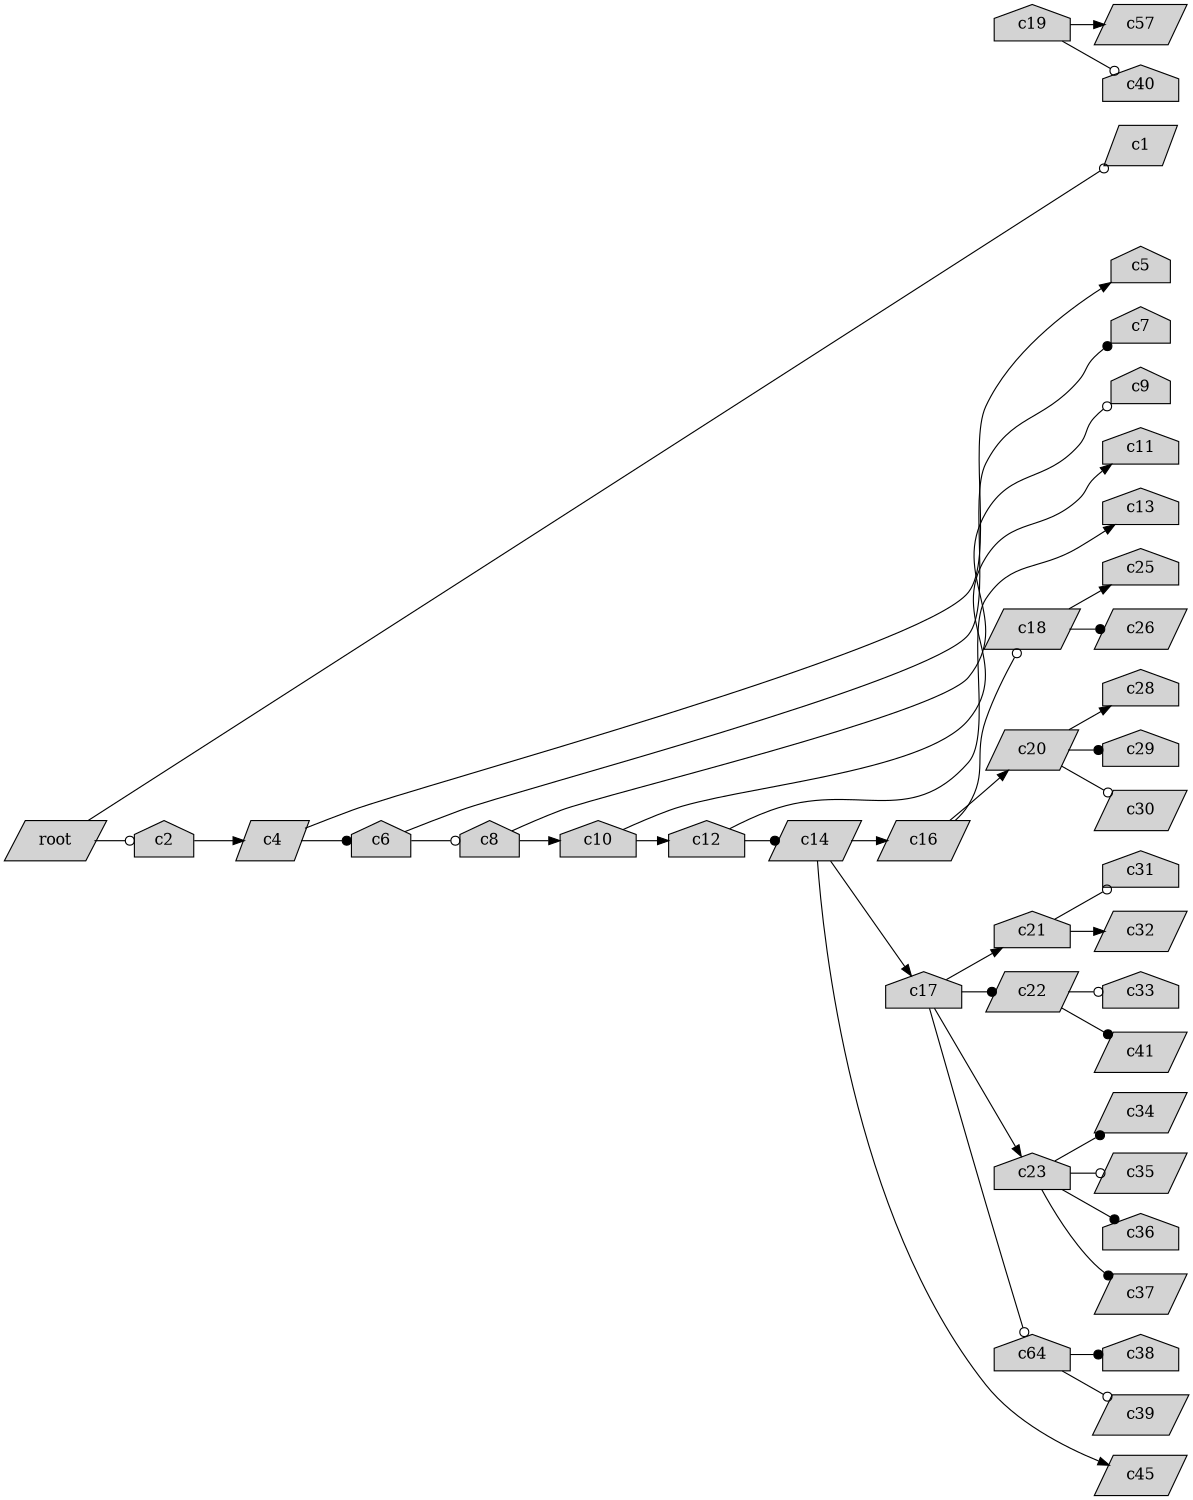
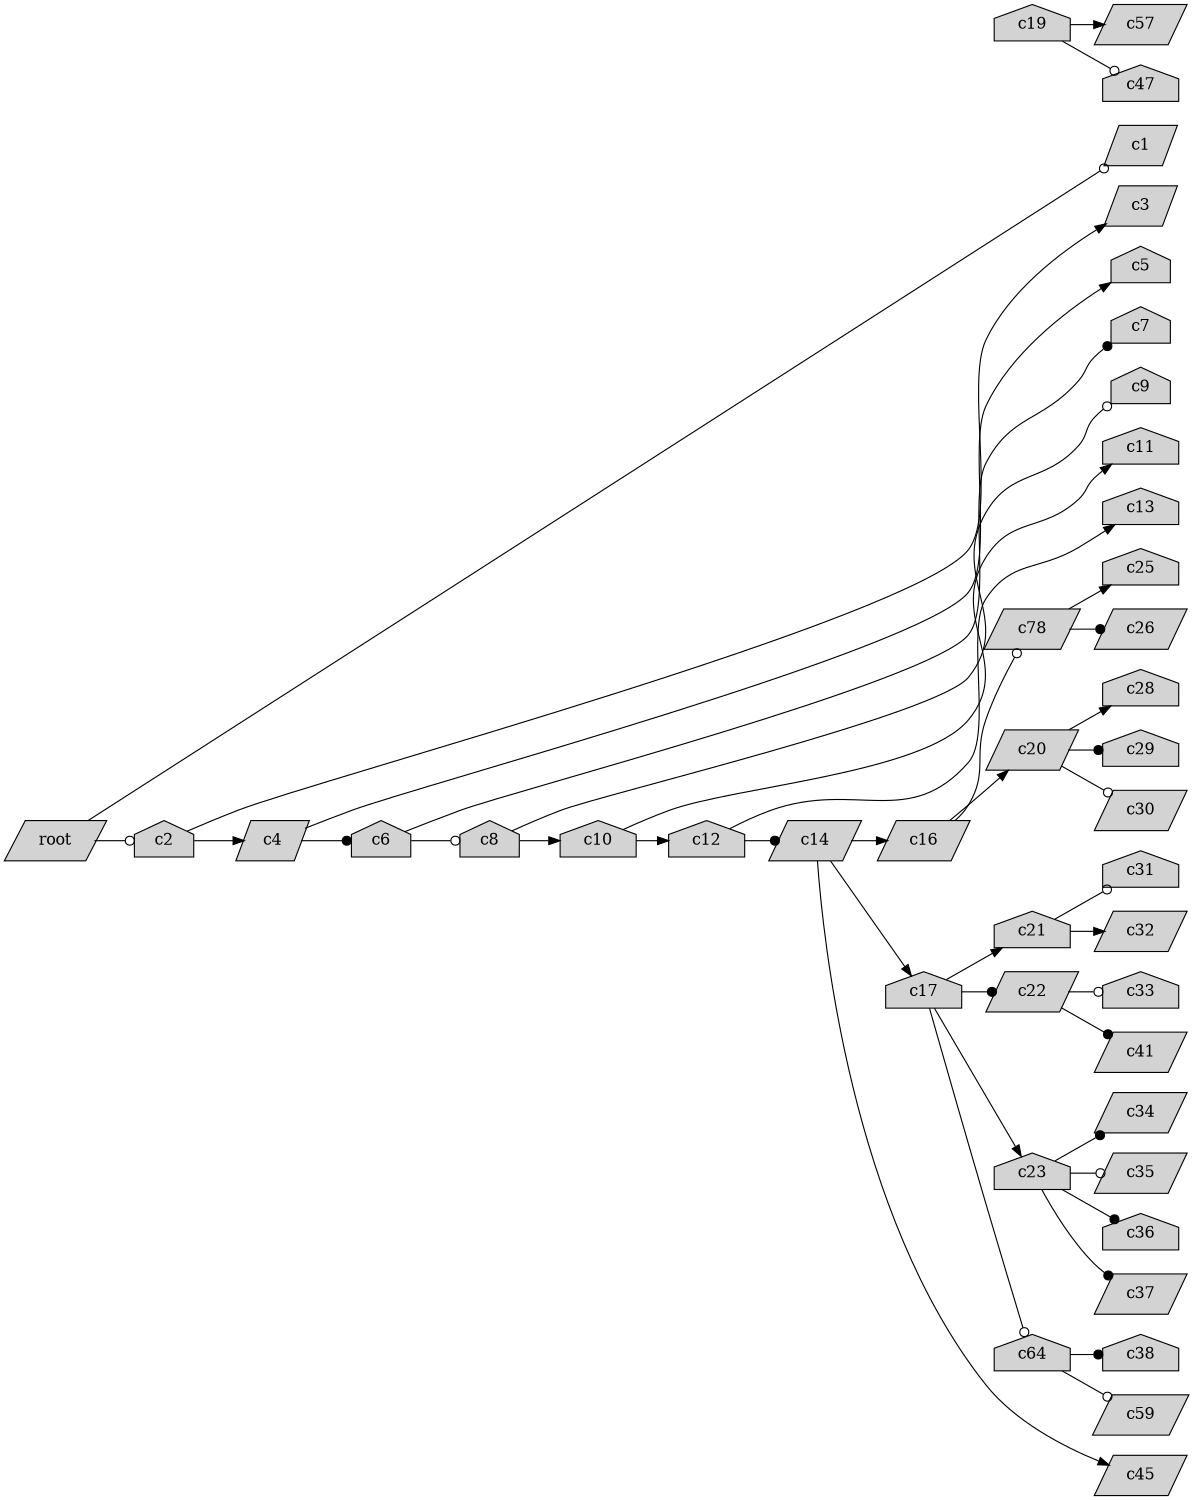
node "c40": label "c40" -> "c47"
node "c3": added
node "c18": label "c18" -> "c78"
node "c39": label "c39" -> "c59"
